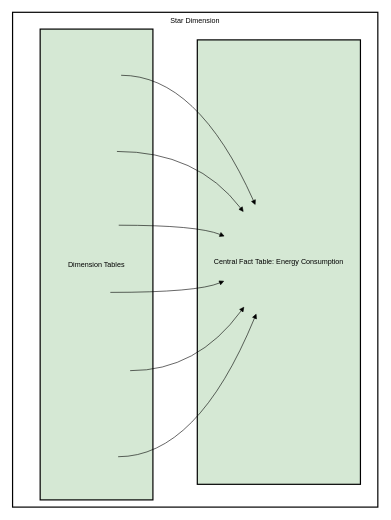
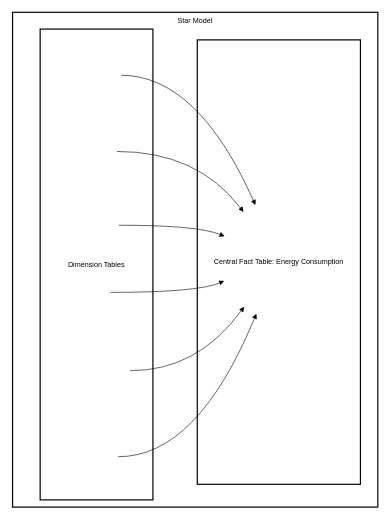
node "Star Dimension": label "Star Dimension" -> "Star Model"
node "Central Fact Table: Energy Consumption": fillcolor #d5e8d4 -> #ffffff
node "Dimension Tables": fillcolor #d5e8d4 -> #ffffff
